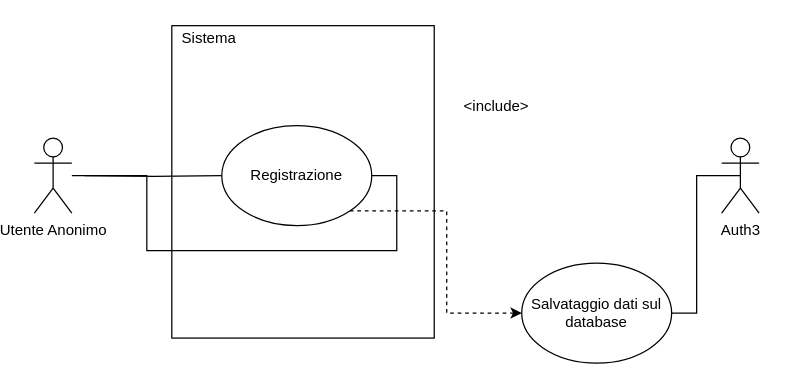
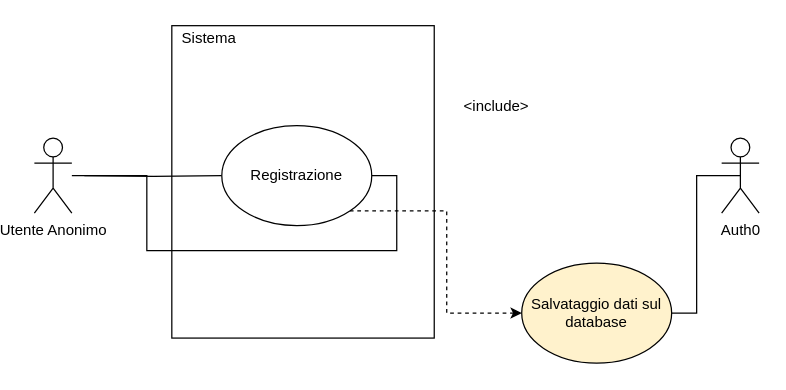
node "Auth3": label "Auth3" -> "Auth0"
node "Salvataggio dati sul database": fillcolor #ffffff -> #fff2cc
